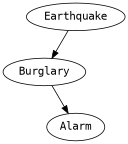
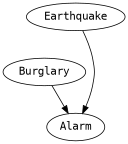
edge "Earthquake" -> "Burglary": now "Earthquake" -> "Alarm"
